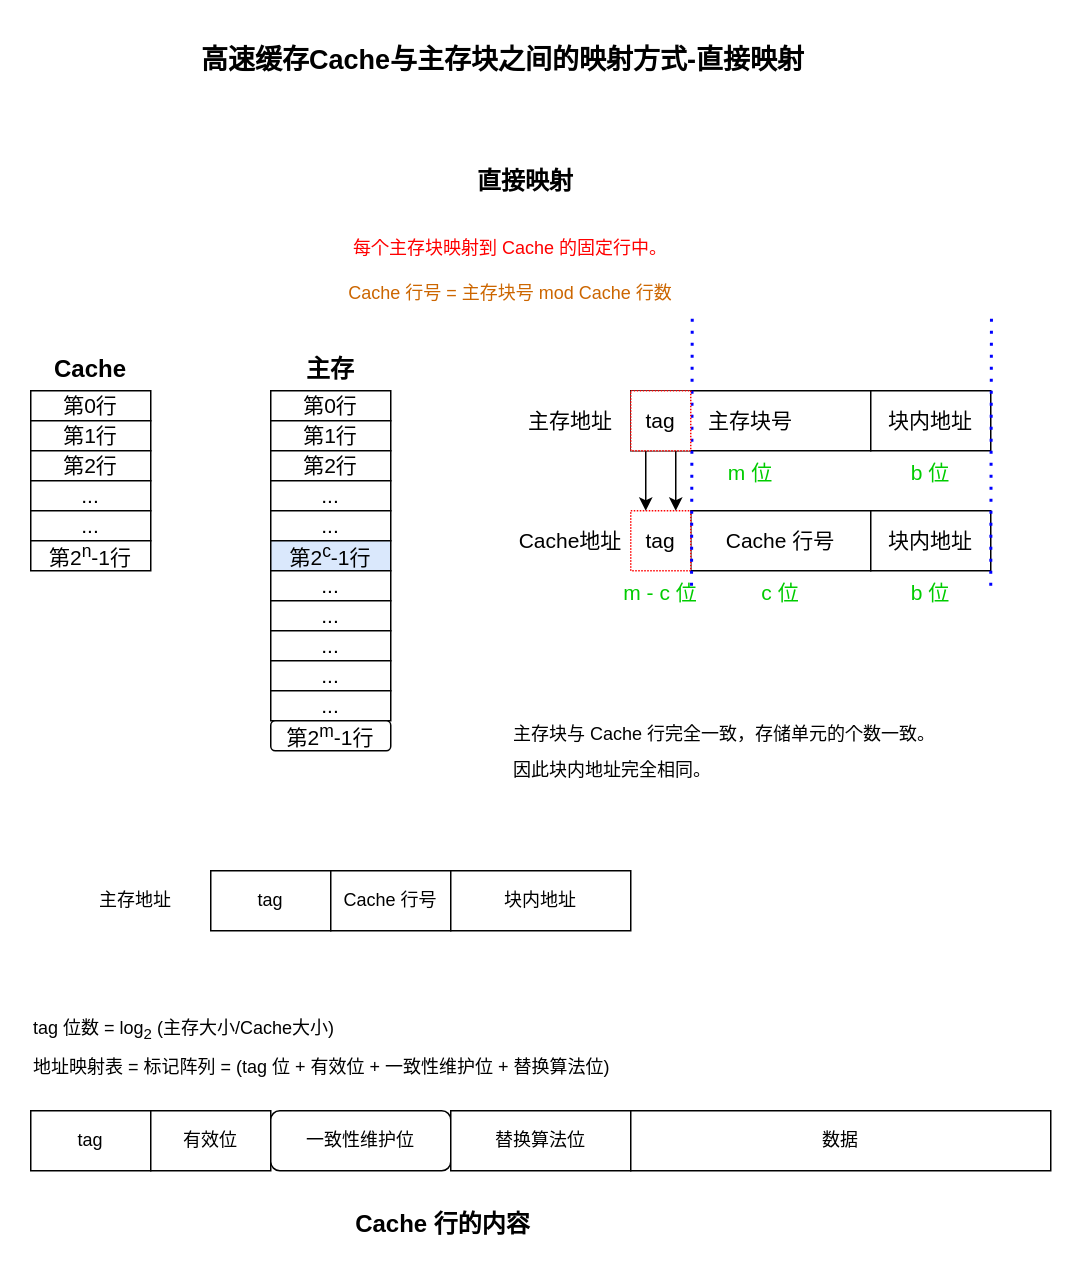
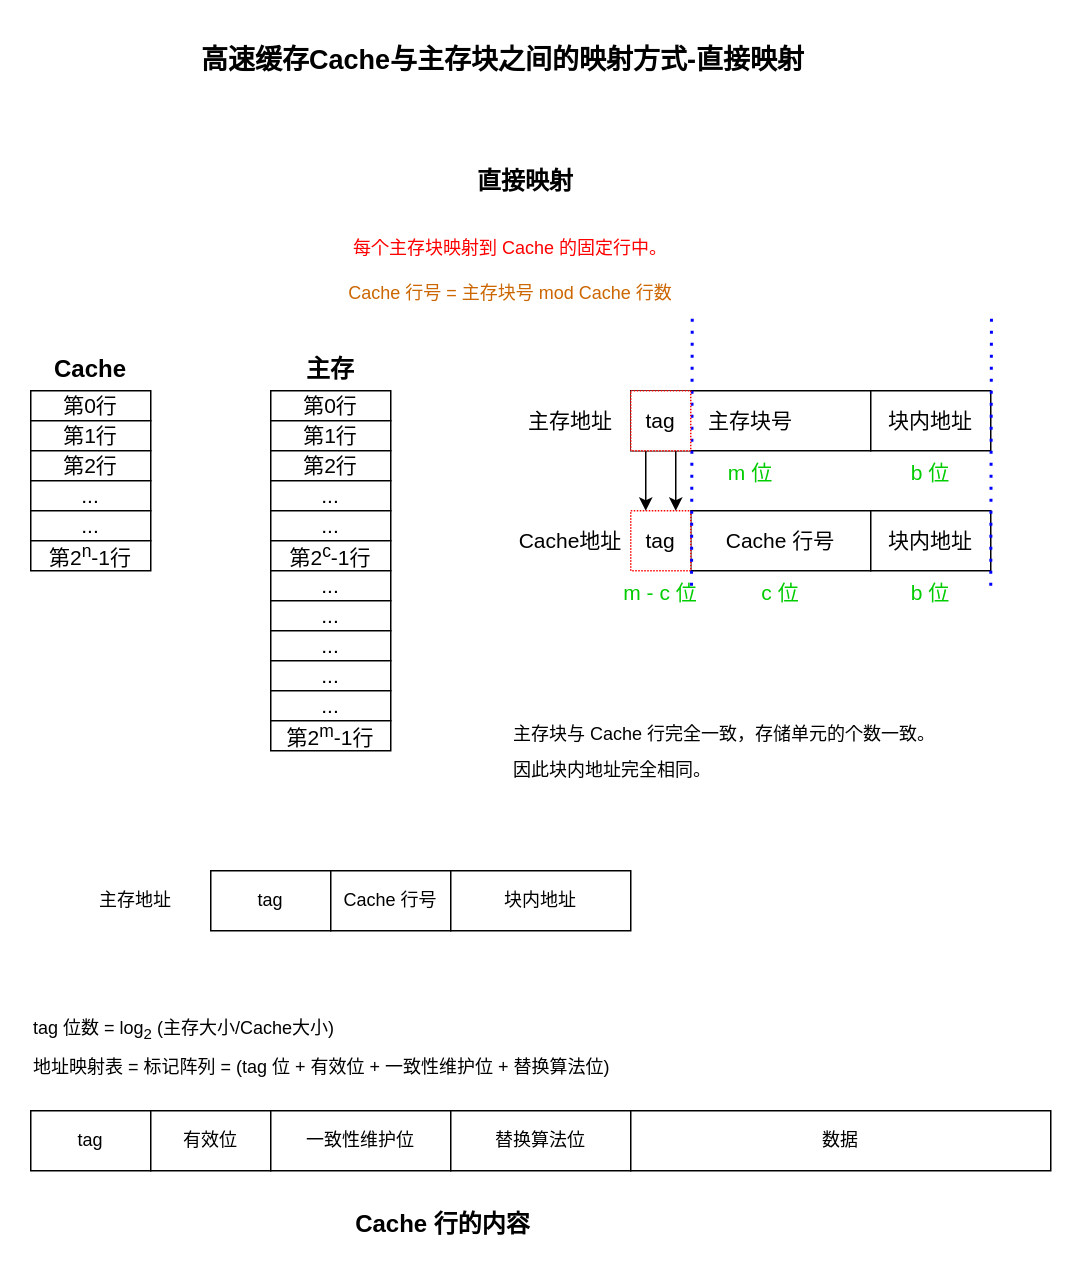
node "第2c-1行": fillcolor #dae8fc -> #ffffff
node "第2m-1行": shape rounded rectangle -> rectangle
node "一致性维护位": shape rounded rectangle -> rectangle
